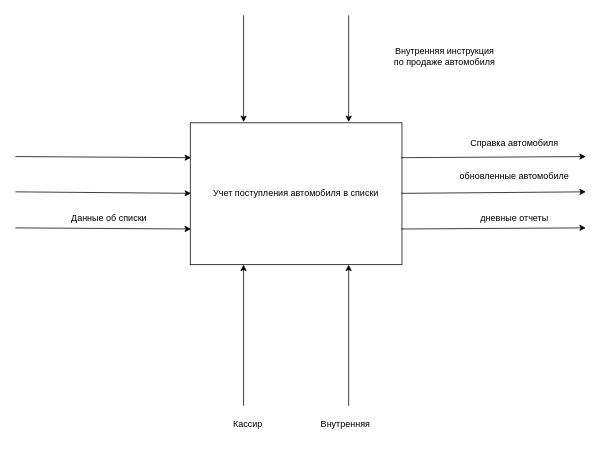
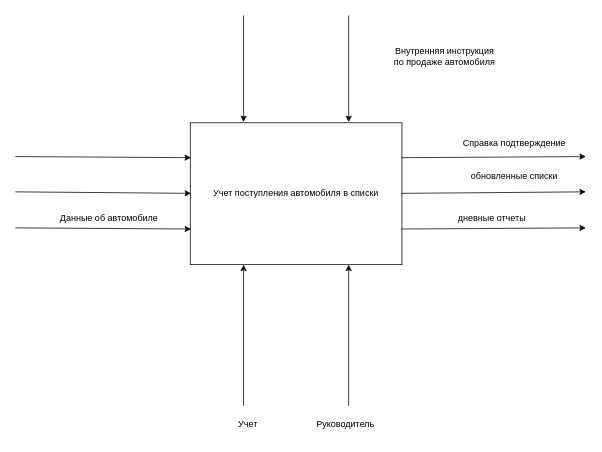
node "Справка автомобиля": label "Справка автомобиля" -> "Справка подтверждение"
node "обновленные автомобиле": label "обновленные автомобиле" -> "обновленные списки"
node "Данные об списки": label "Данные об списки" -> "Данные об автомобиле"
node "дневные отчеты": moved (514, 218) -> (492, 218)
node "Кассир": label "Кассир" -> "Учет"
node "Внутренняя": label "Внутренняя" -> "Руководитель"
